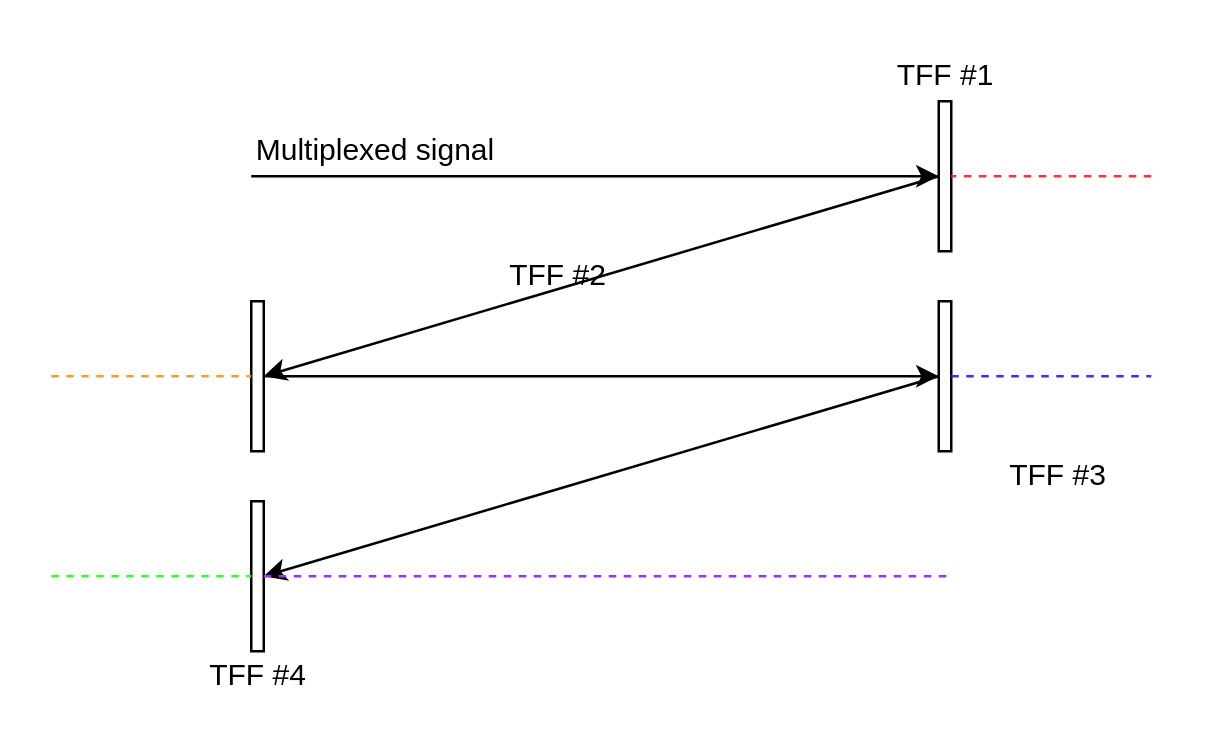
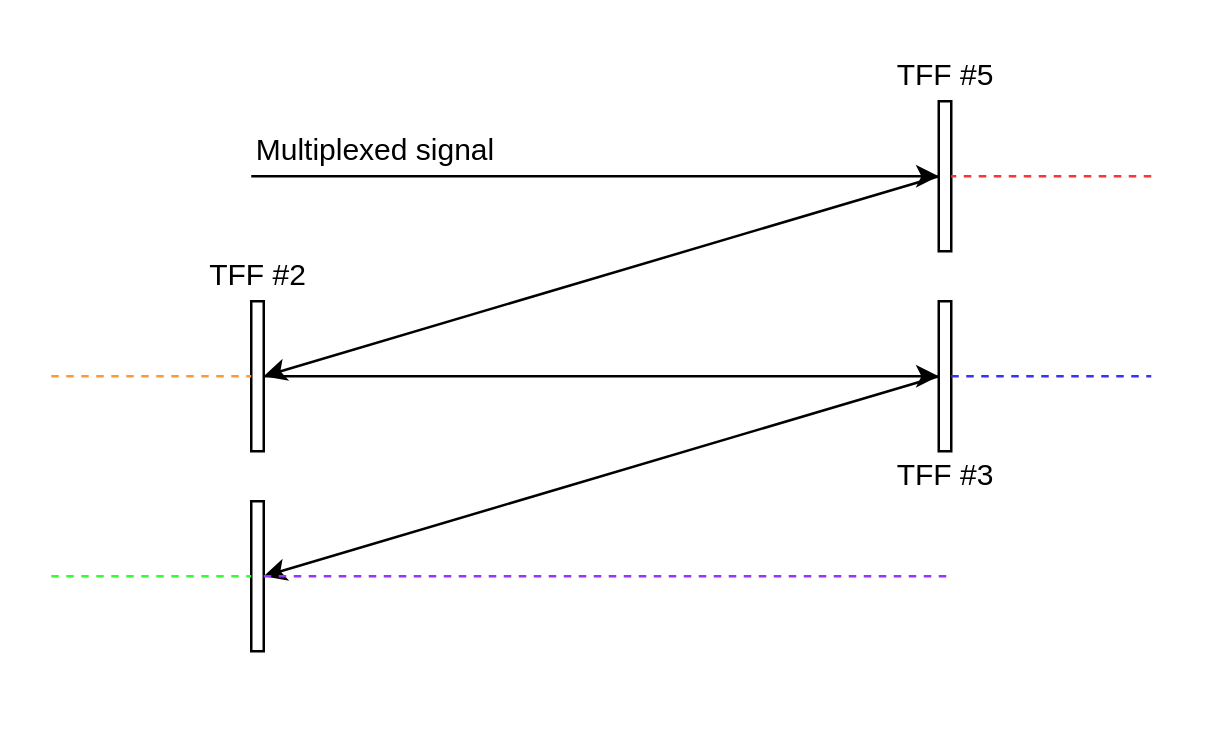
node "TFF #1": label "TFF #1" -> "TFF #5"
node "TFF #2": moved (558, 276) -> (258, 276)
node "TFF #3": moved (1058, 476) -> (945, 476)
node "TFF #4": removed
